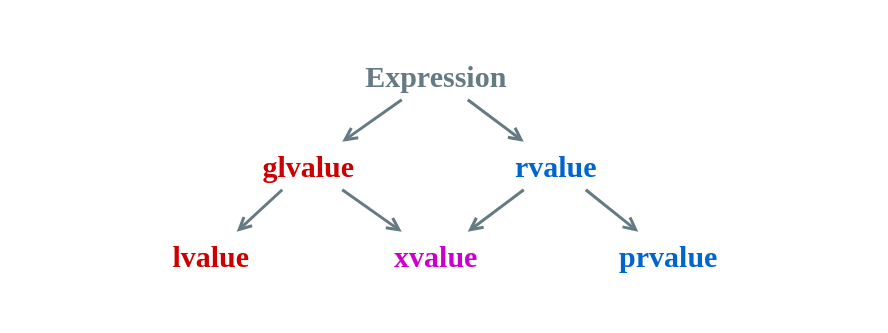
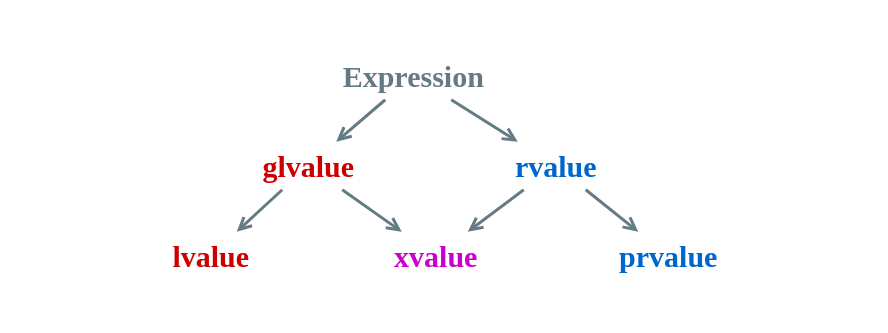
node "Expression": moved (436, 76) -> (413, 76)
